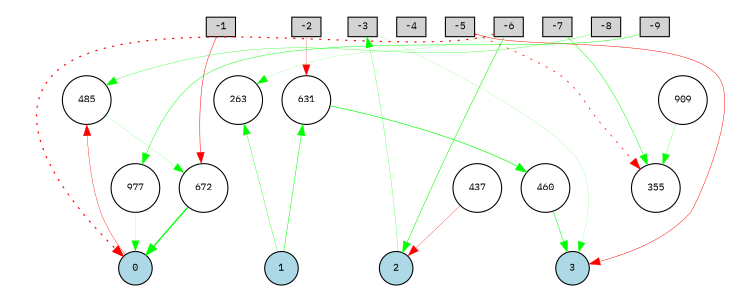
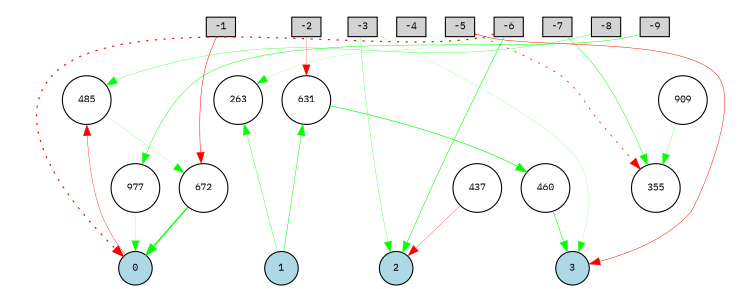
edge "2" -> "-3": reversed
